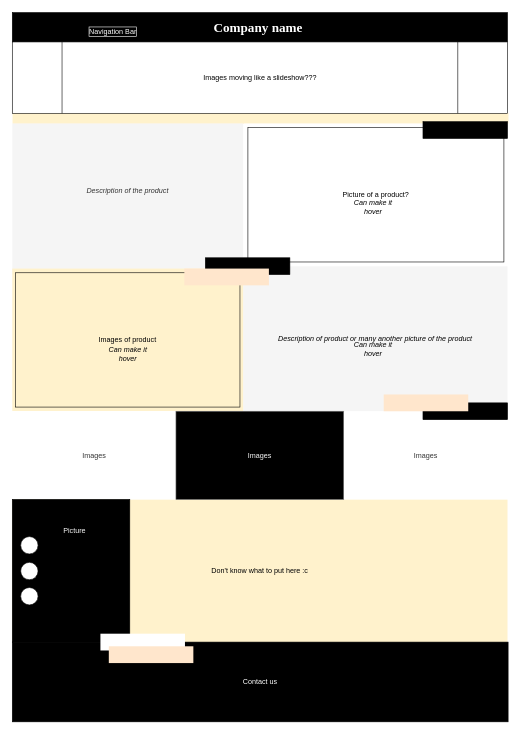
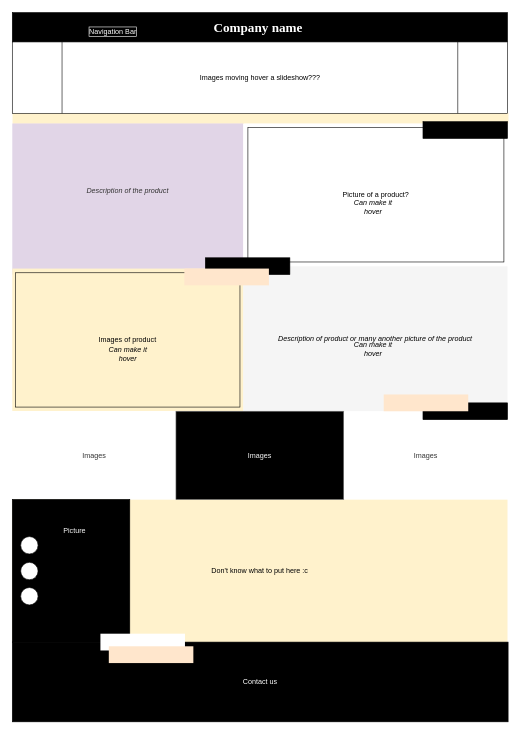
node "Images moving like a slideshow???": label "Images moving like a slideshow???" -> "Images moving hover a slideshow???"
node "Description of the product": fillcolor #f5f5f5 -> #e1d5e7
